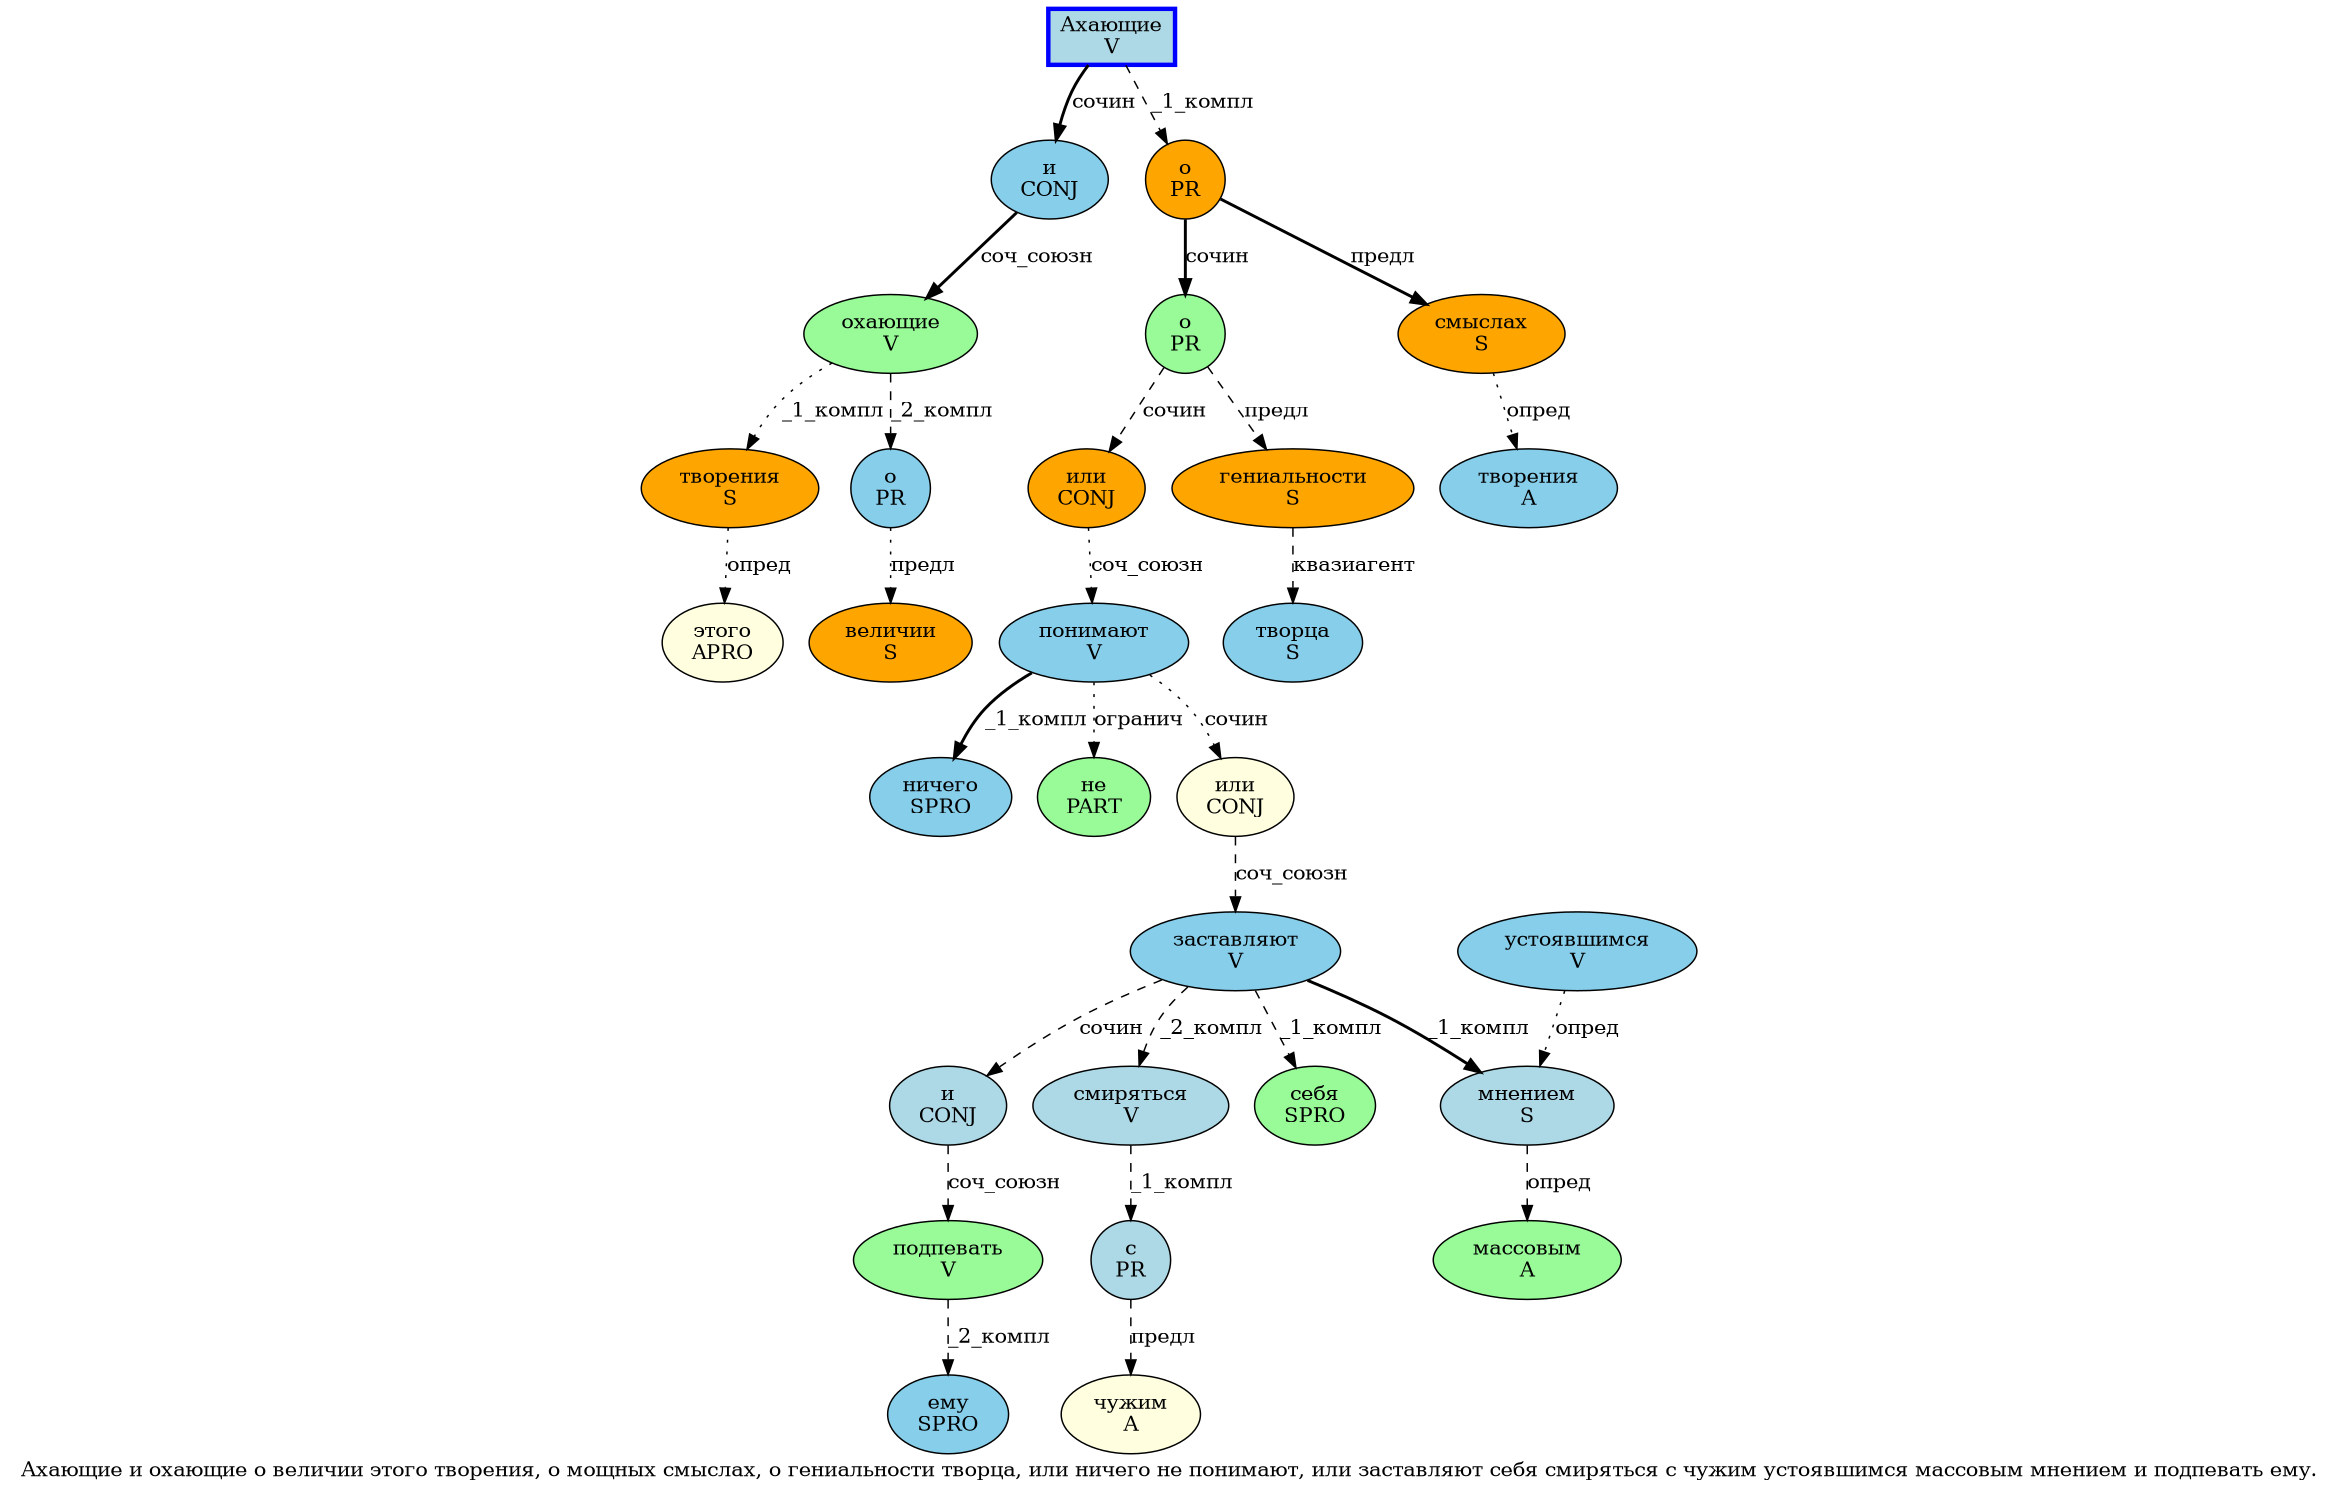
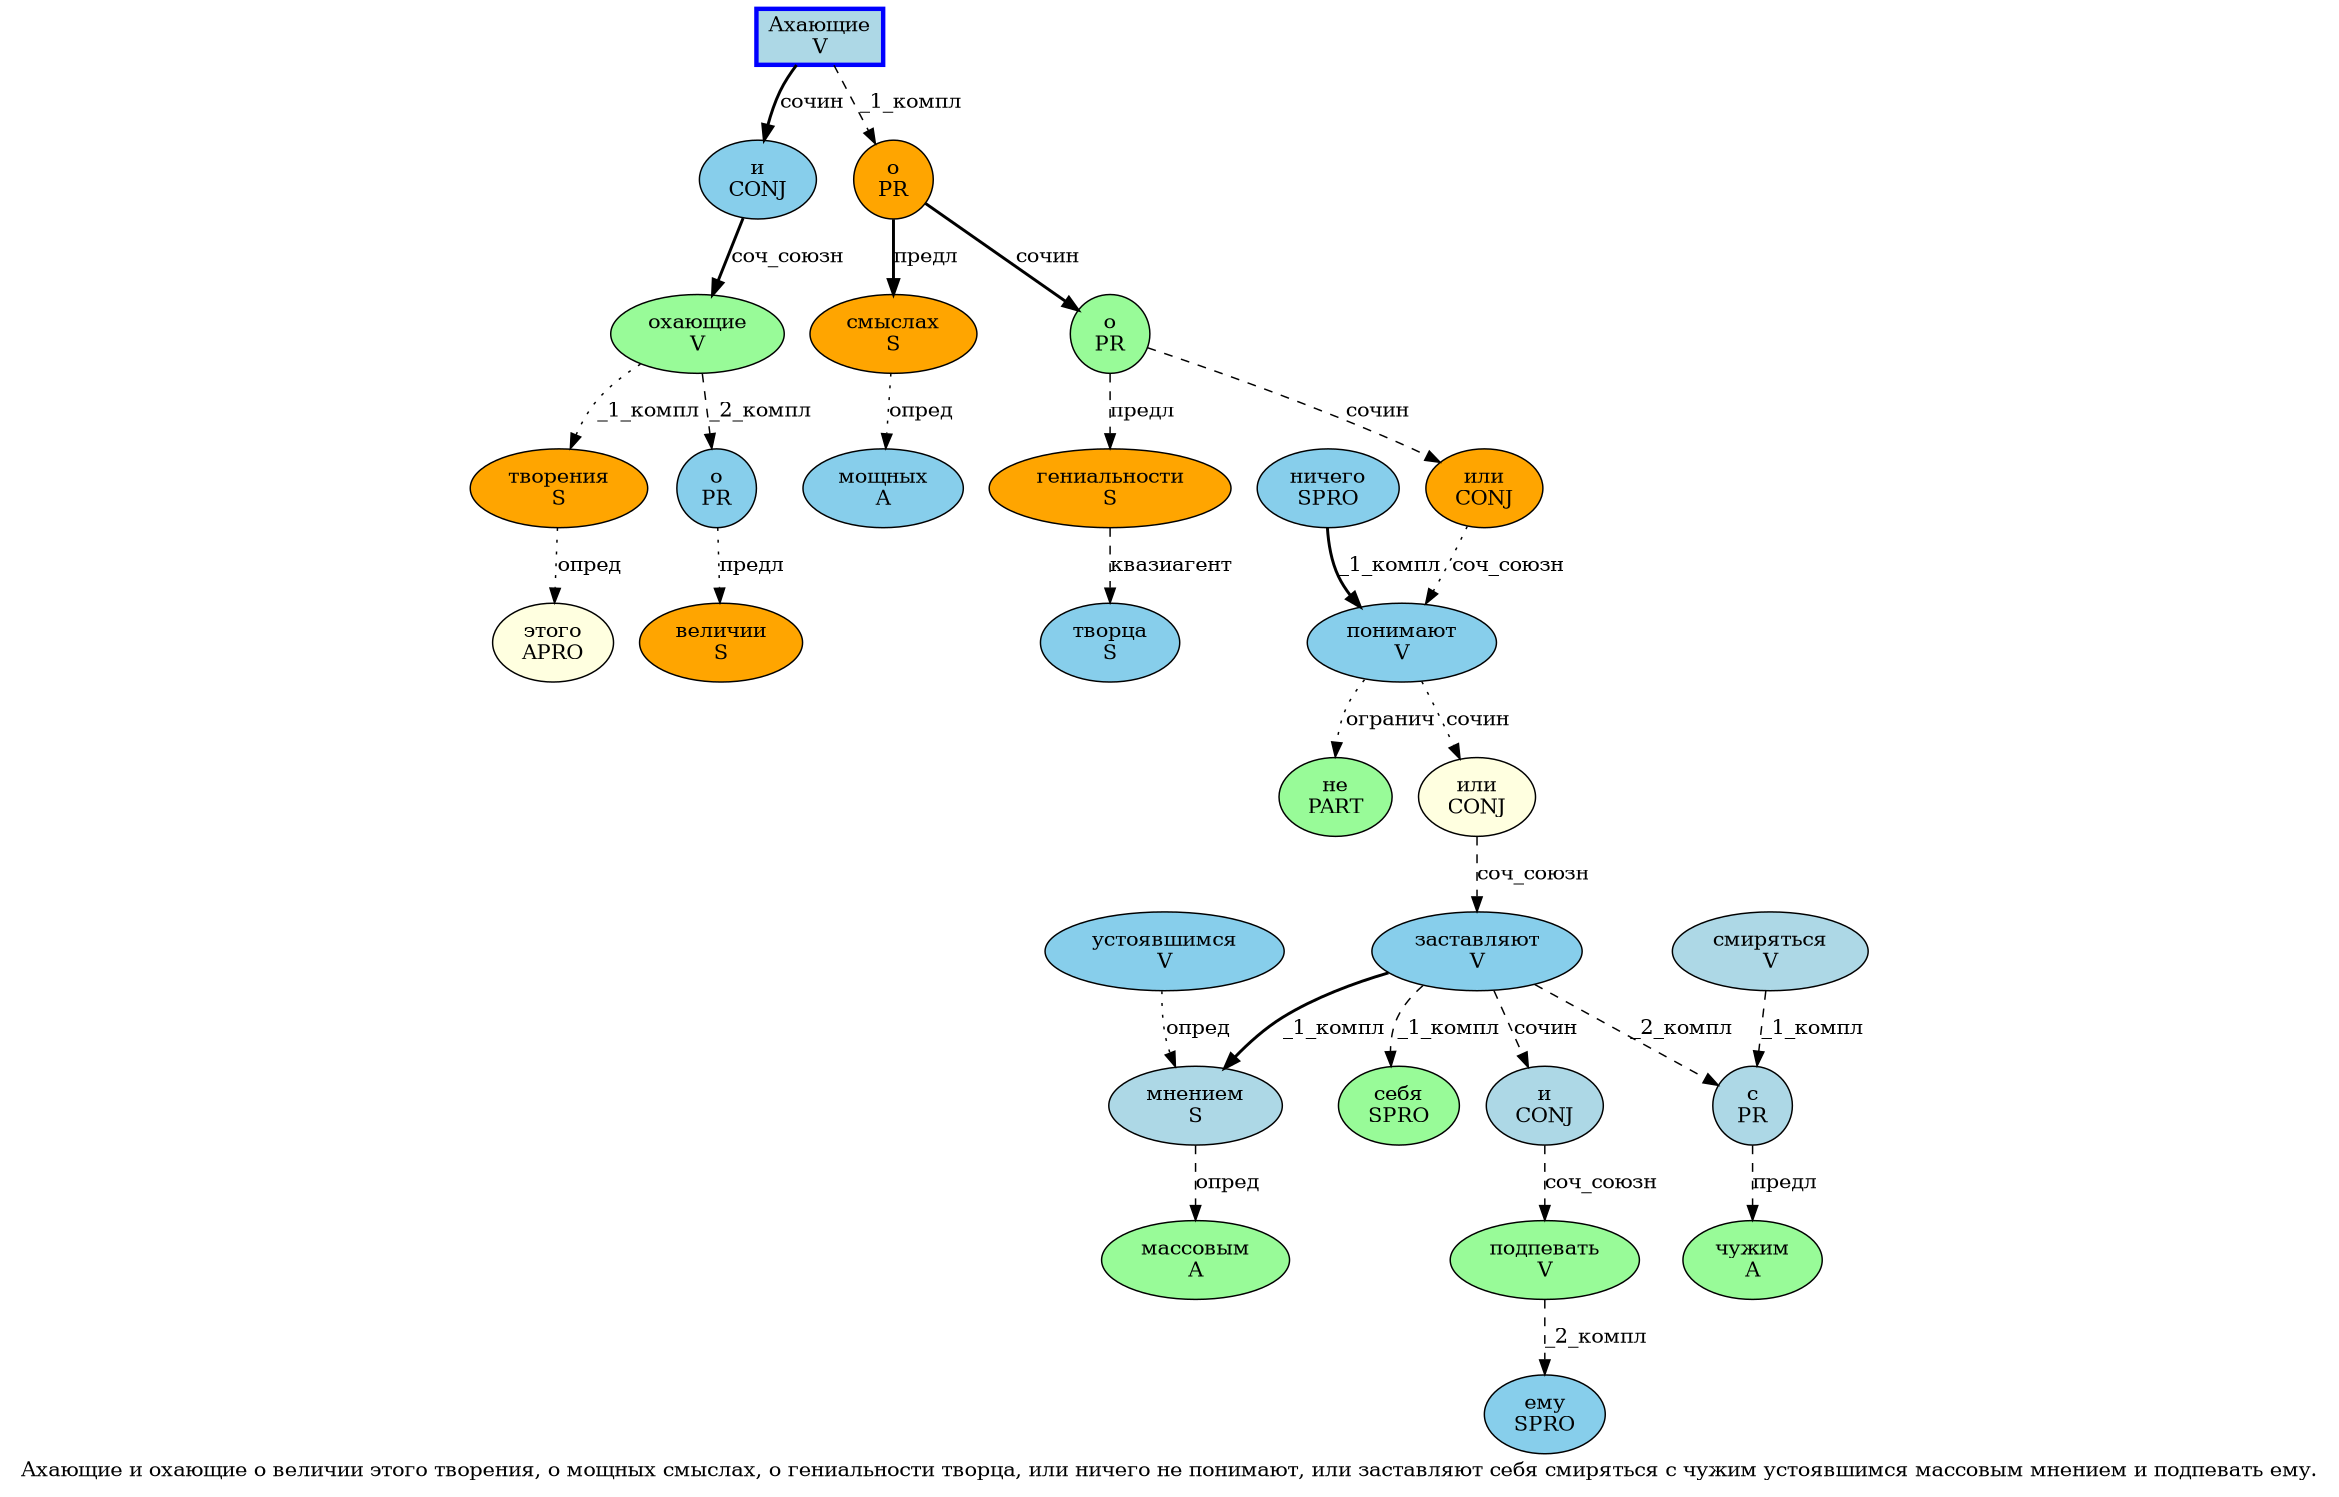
node "творения A": label "творения A" -> "мощных A"
edge "понимают V" -> "ничего SPRO": reversed
edge "заставляют V" -> "смиряться V": now "заставляют V" -> "с PR"
node "чужим A": fillcolor lightyellow -> palegreen
